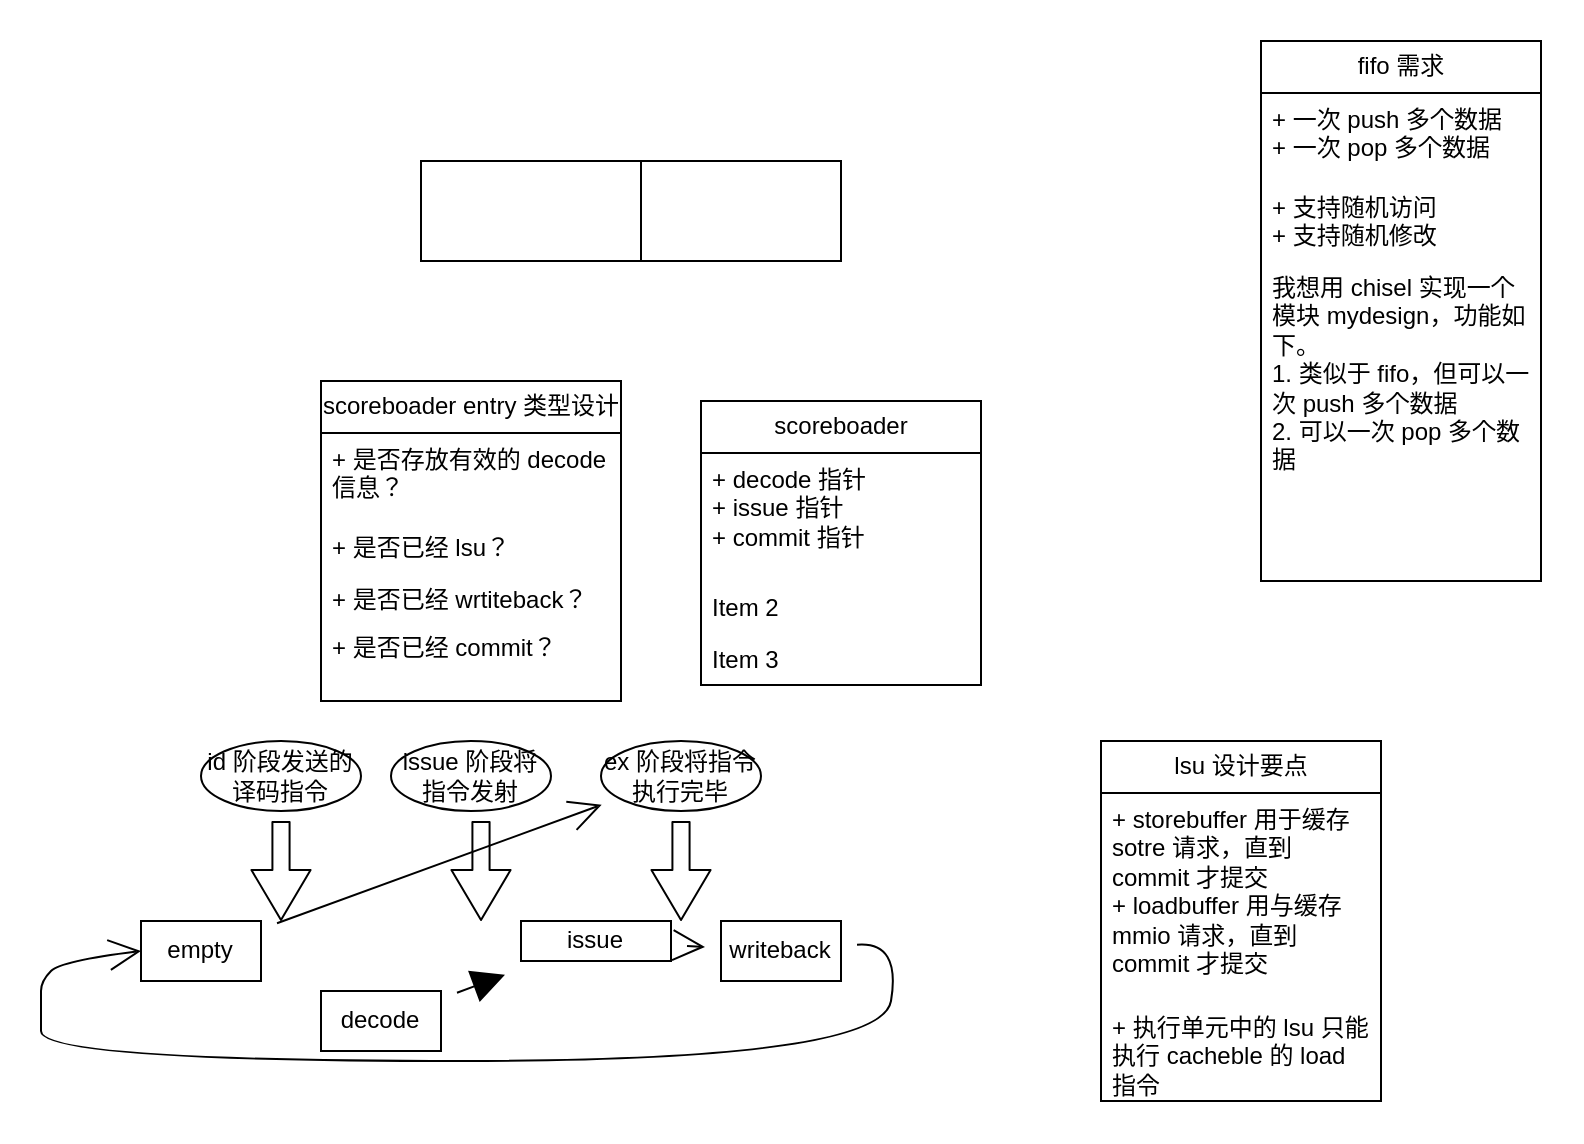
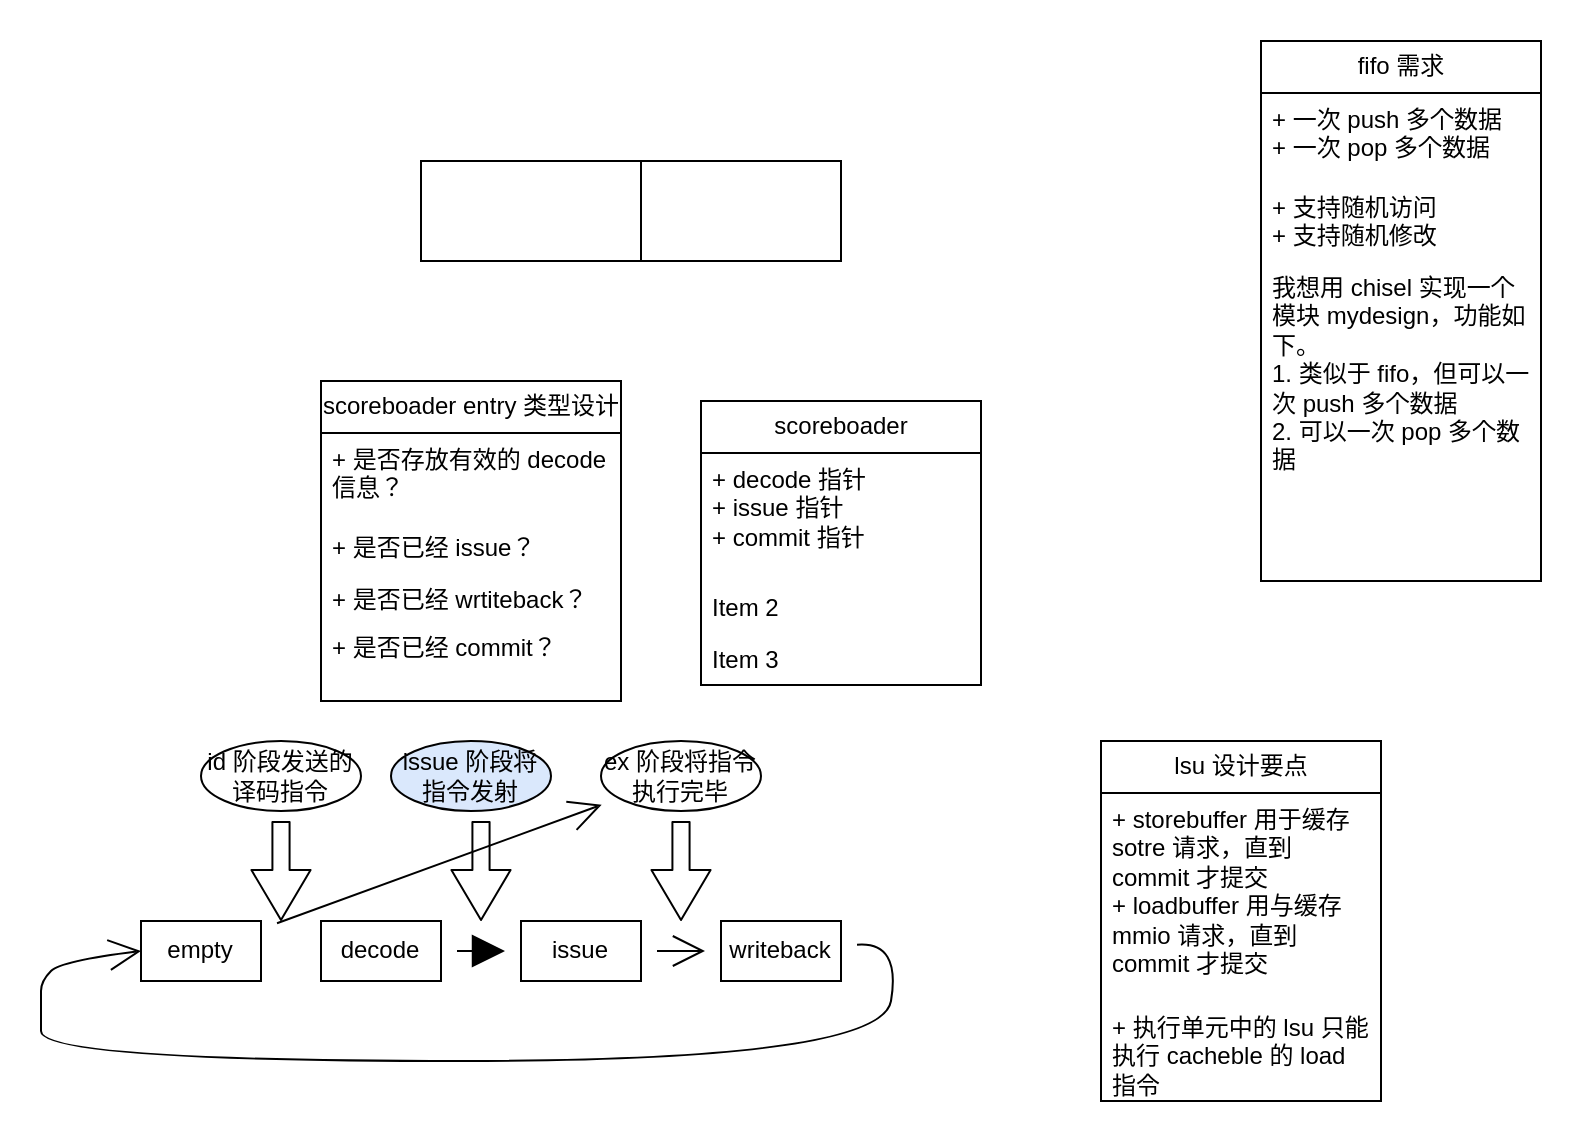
node "+ 是否已经 lsu？": label "+ 是否已经 lsu？" -> "+ 是否已经 issue？"
node "issue 阶段将指令发射": fillcolor #ffffff -> #dae8fc
node "issue": size 150x40 -> 120x60
node "decode": moved (381, 1021) -> (381, 951)
